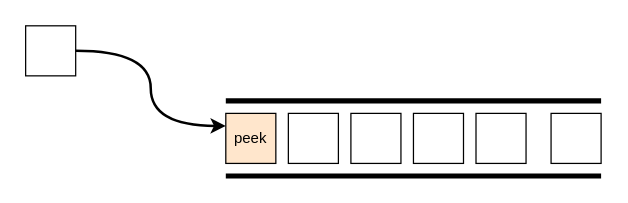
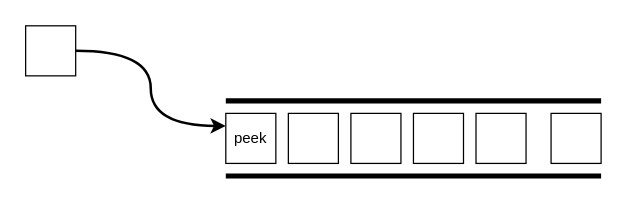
node "peek": fillcolor #ffe6cc -> #ffffff
